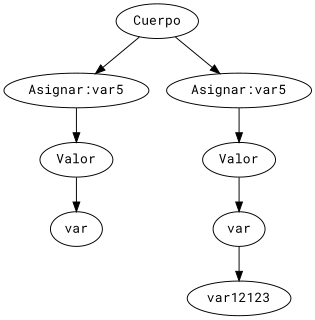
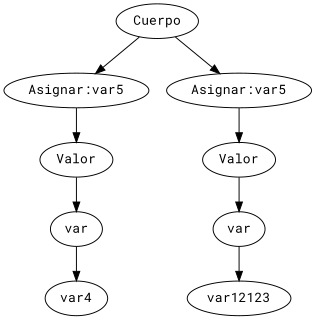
node "var4": added
